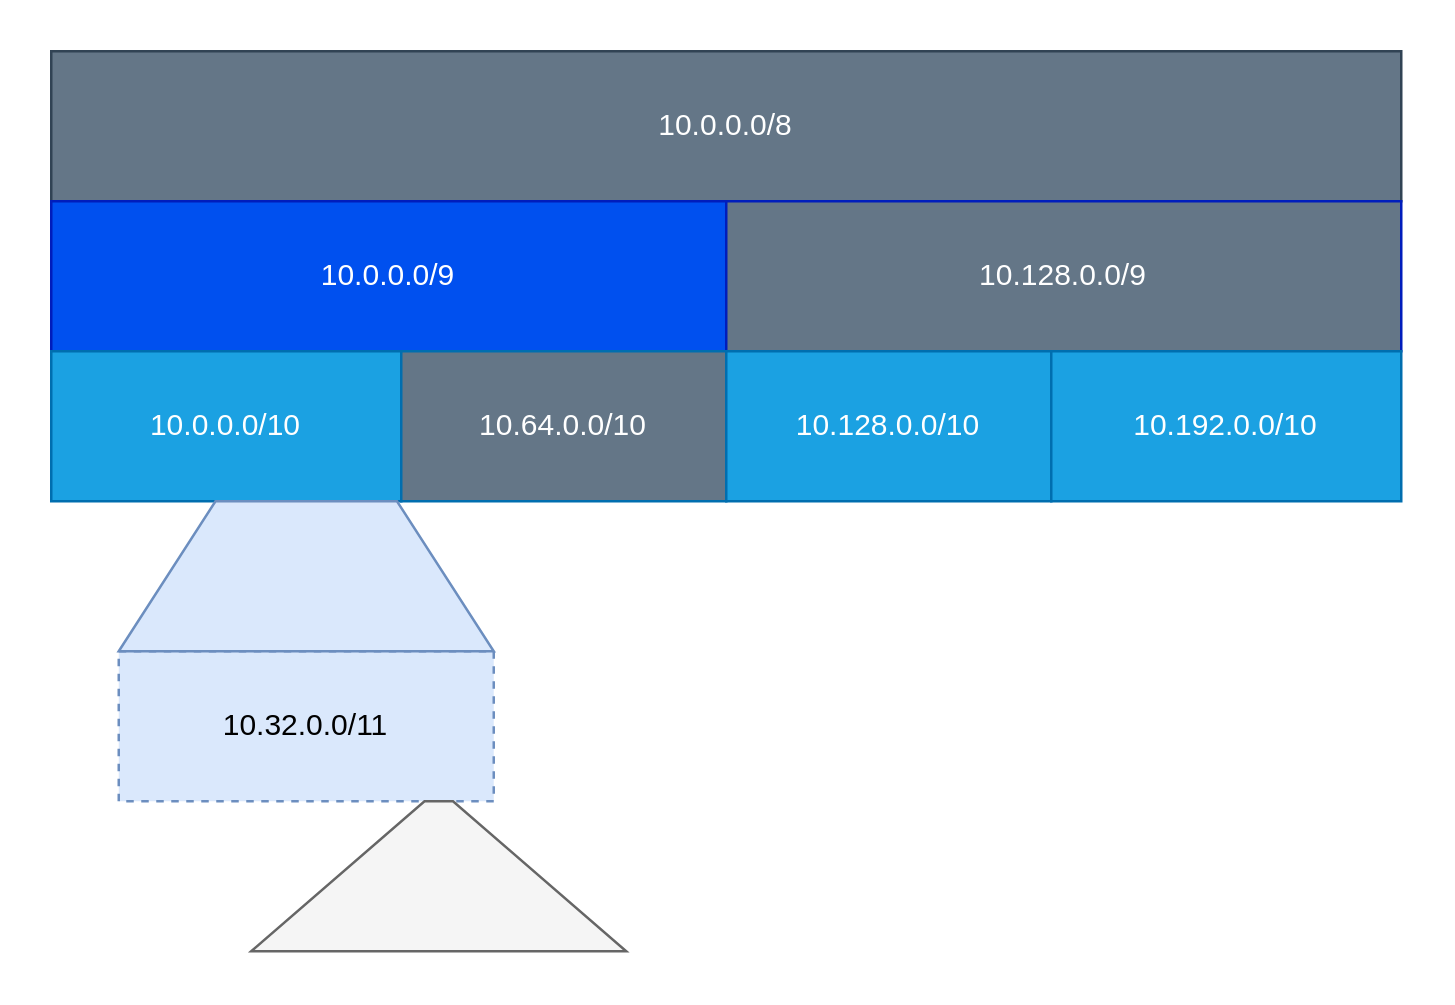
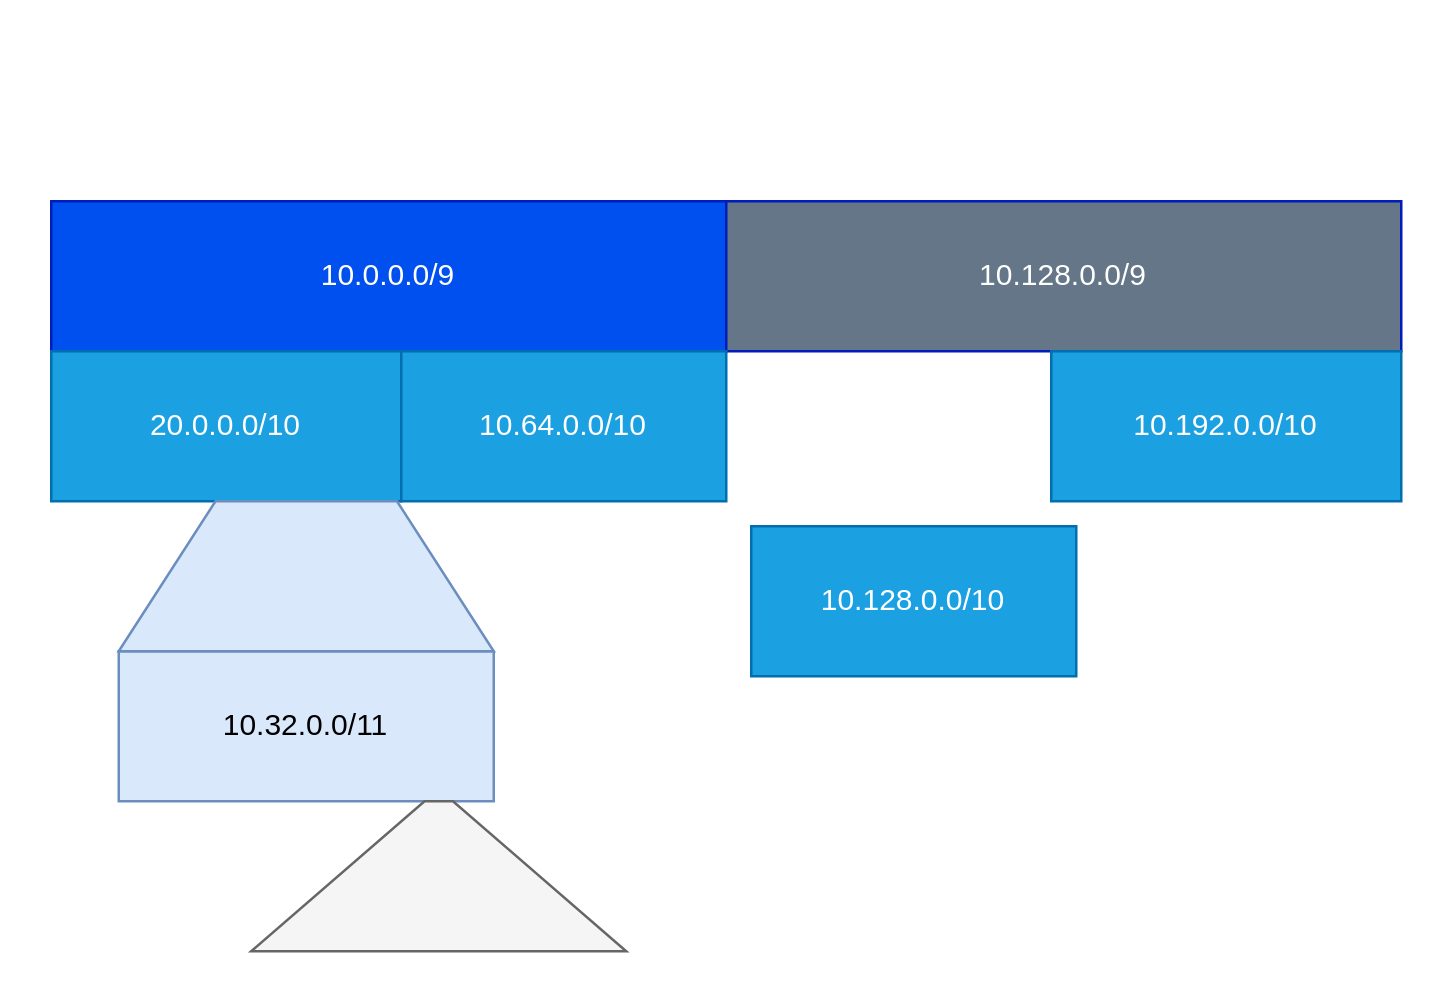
node "10.0.0.0/8": removed
node "10.0.0.0/10": label "10.0.0.0/10" -> "20.0.0.0/10"
node "10.64.0.0/10": fillcolor #647687 -> #1ba1e2
node "10.128.0.0/10": moved (889, 426) -> (914, 601)
node "10.32.0.0/11": style dashed -> solid
